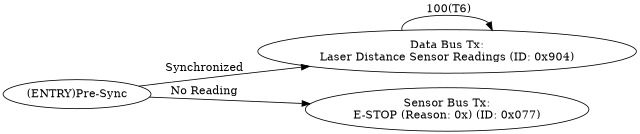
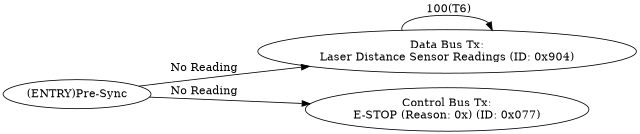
edge "(ENTRY)Pre-Sync" -> "Data Bus Tx: Laser Distance Sensor Readings (ID: 0x904)": label "Synchronized" -> "No Reading"
node "Sensor Bus Tx: E-STOP (Reason: 0x) (ID: 0x077)": label "Sensor Bus Tx: E-STOP (Reason: 0x) (ID: 0x077)" -> "Control Bus Tx: E-STOP (Reason: 0x) (ID: 0x077)"
